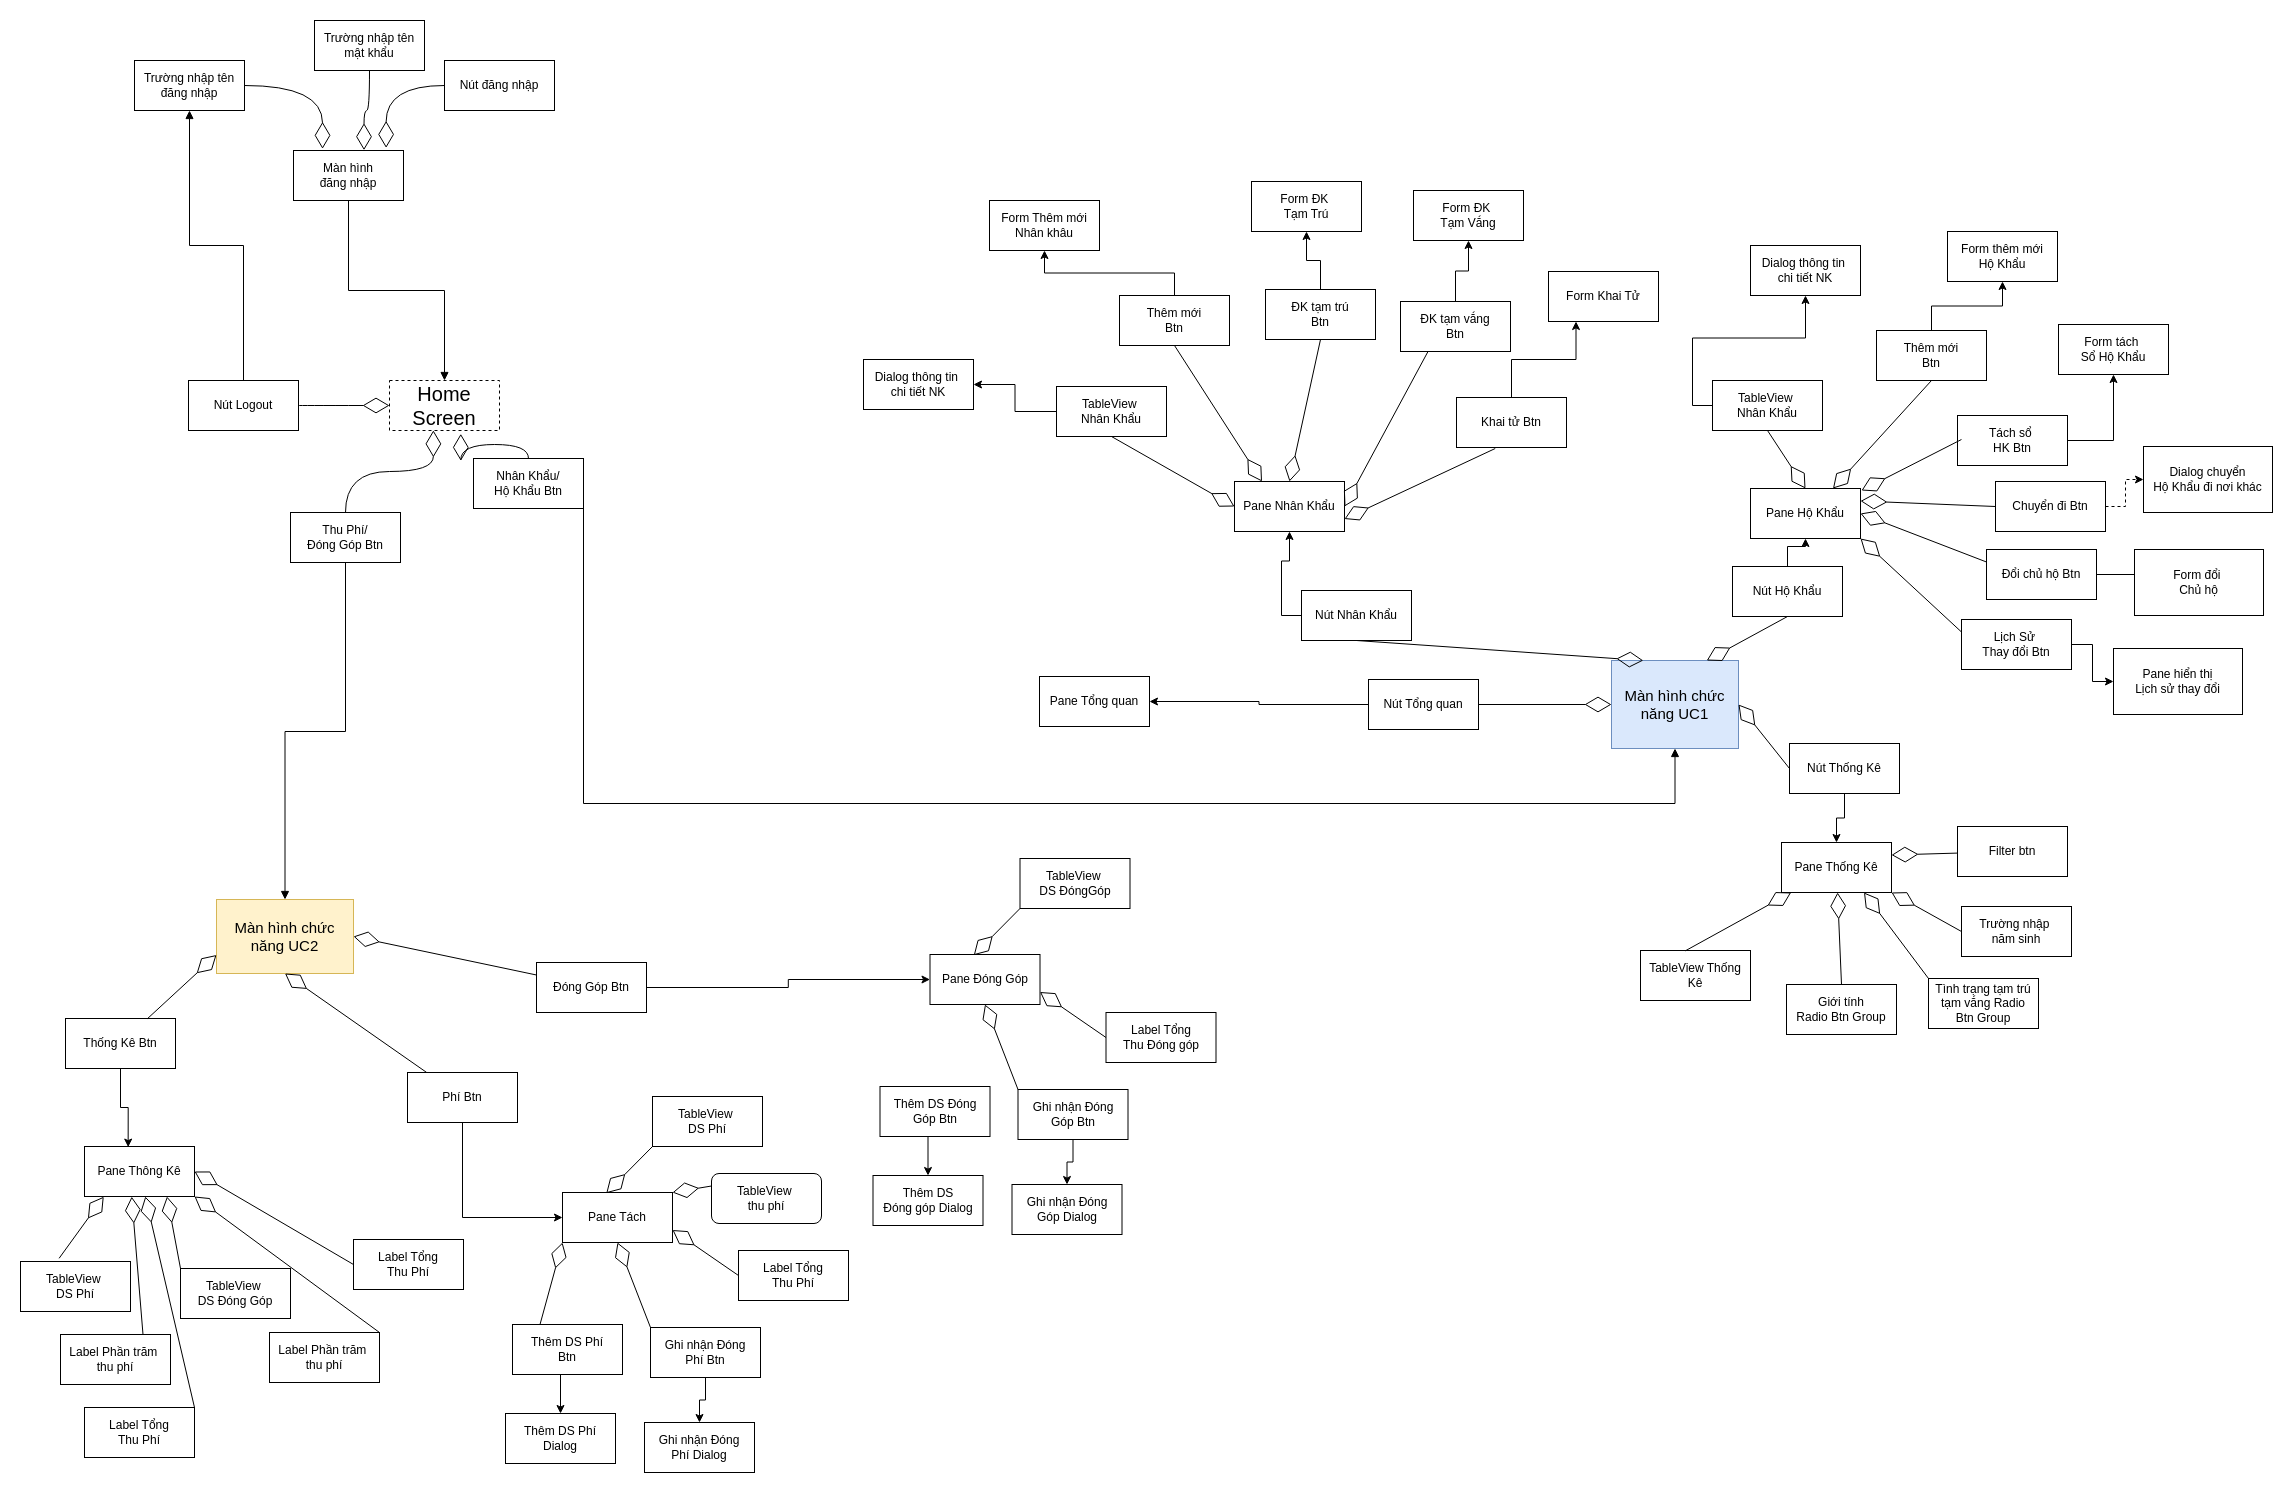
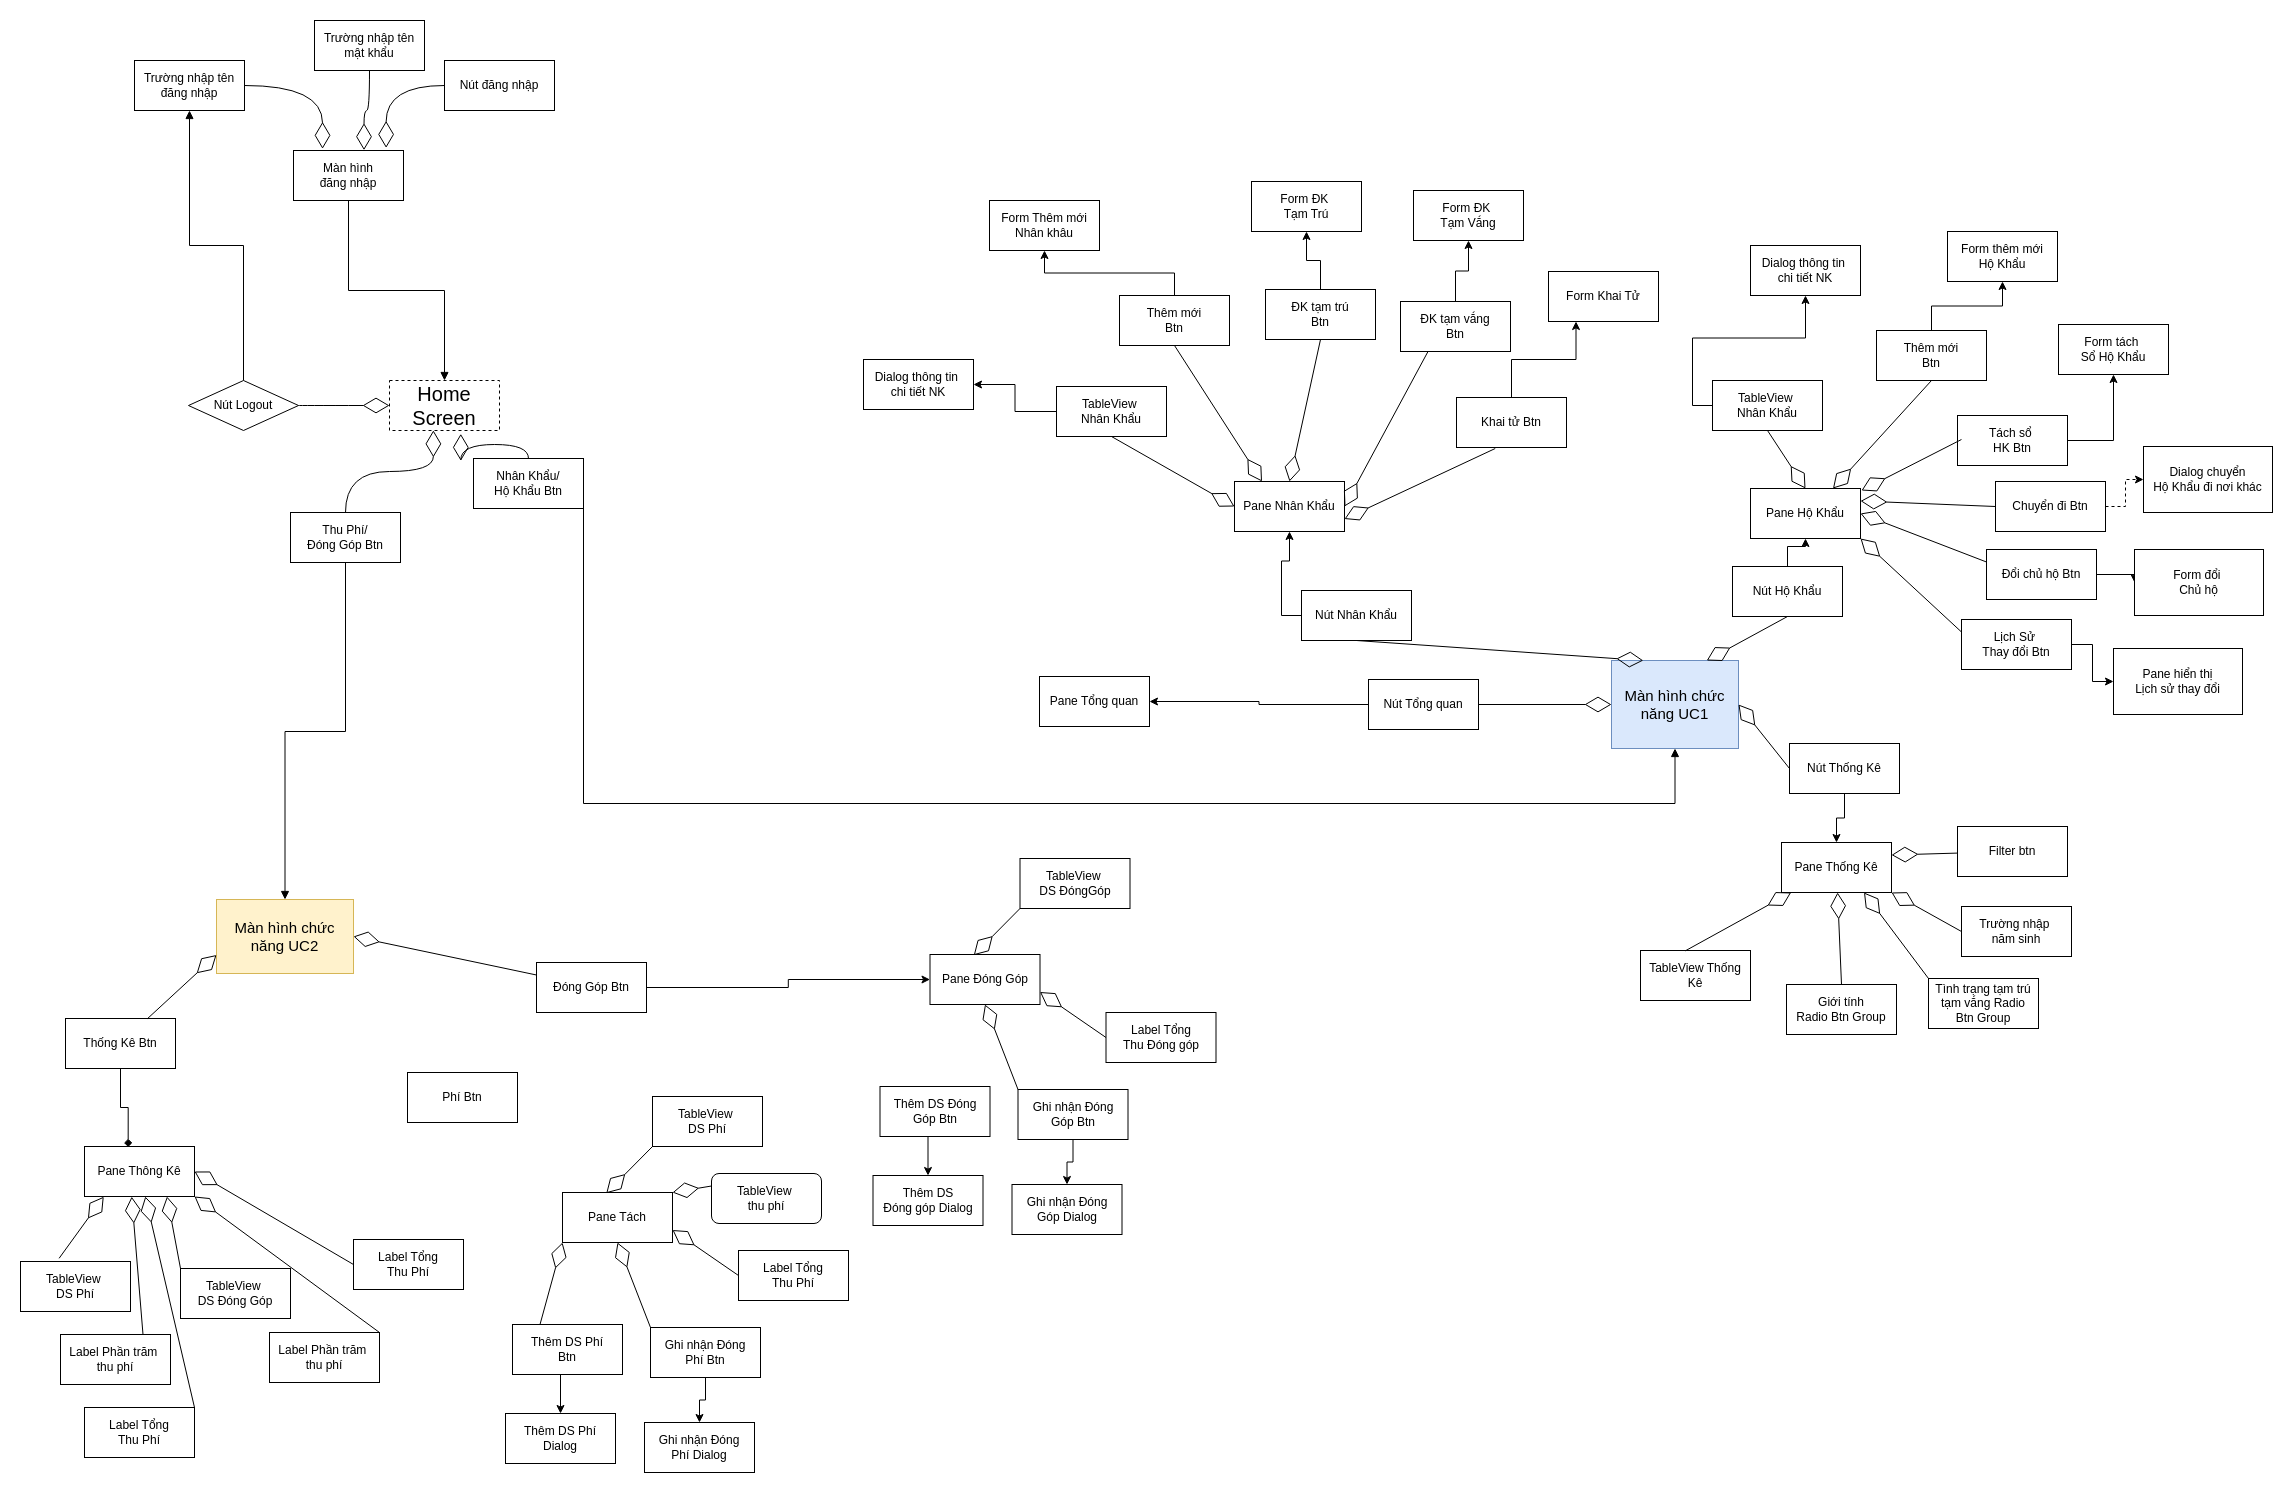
node "Nút Logout": shape rectangle -> diamond
edge "Đổi chủ hộ Btn" -- "Form đổi Chủ hộ": arrowhead none -> classic
edge "Phí Btn" -> "Màn hình chức năng UC2": removed
edge "Thống Kê Btn" -> "Pane Thông Kê": arrowhead classic -> diamond
edge "Phí Btn" -> "Pane Tách": removed
